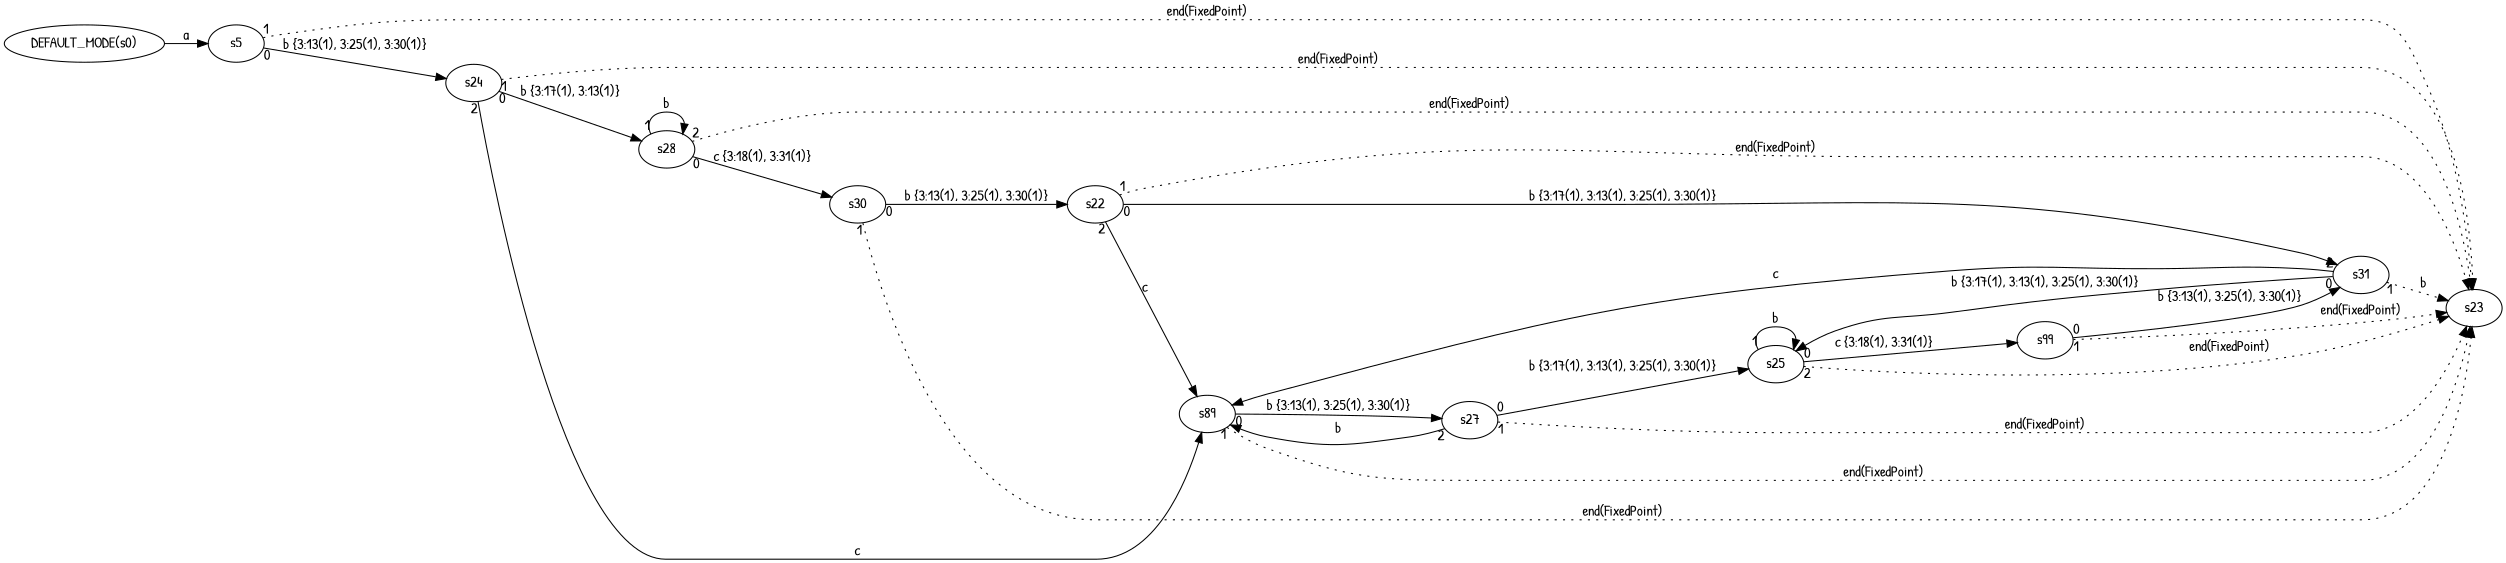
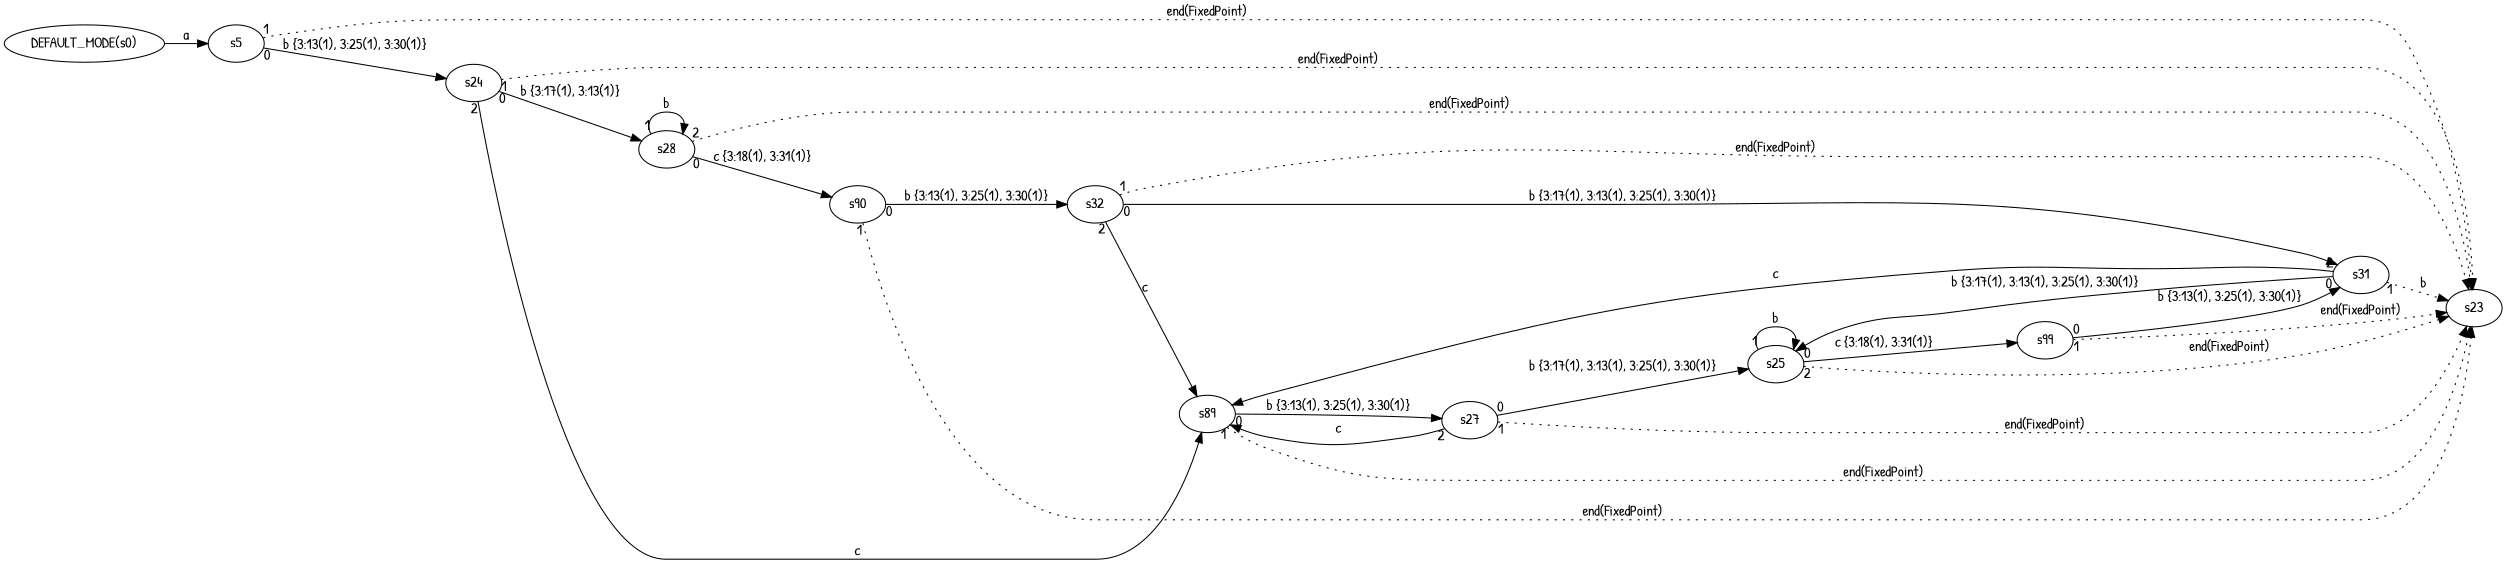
node "s30": label "s30" -> "s90"
node "s22": label "s22" -> "s32"
edge "s27" -> "s89": label "b" -> "c"
